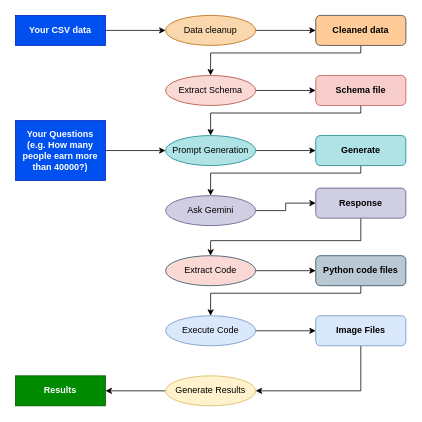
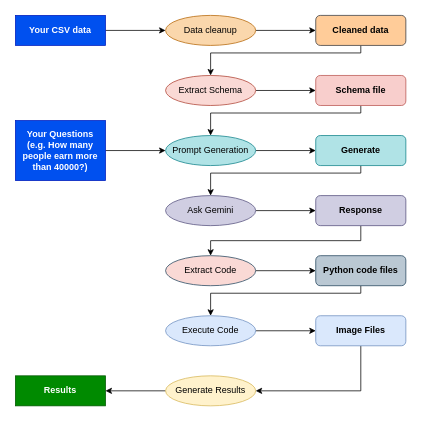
node "Response": moved (360, 203) -> (360, 210)
